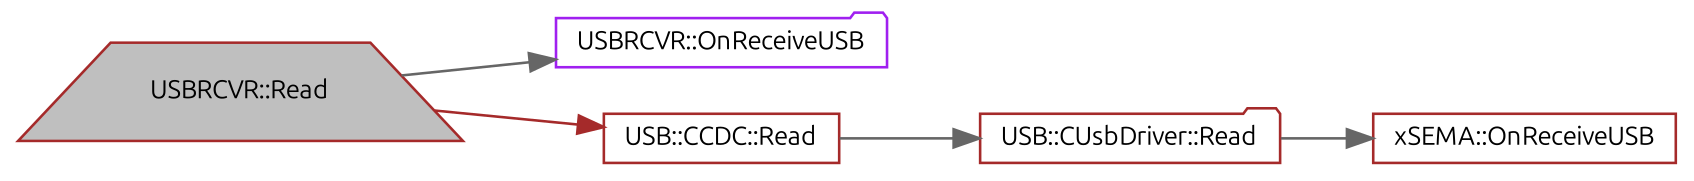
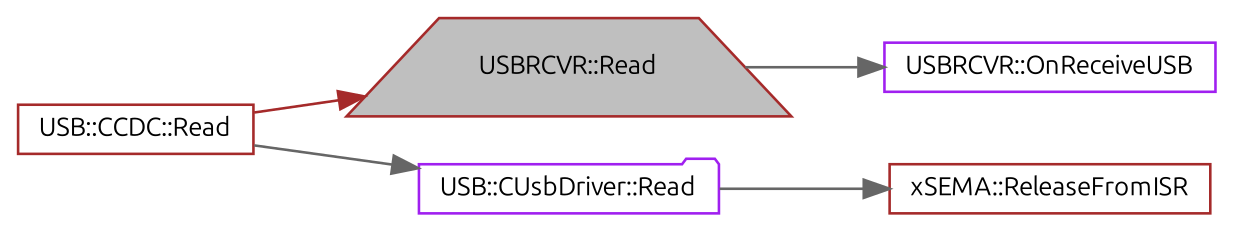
node "USBRCVR::OnReceiveUSB": shape folder -> box
edge "USBRCVR::Read" -> "USB::CCDC::Read": reversed
node "USB::CUsbDriver::Read": color brown -> purple
node "xSEMA::OnReceiveUSB": label "xSEMA::OnReceiveUSB" -> "xSEMA::ReleaseFromISR"
